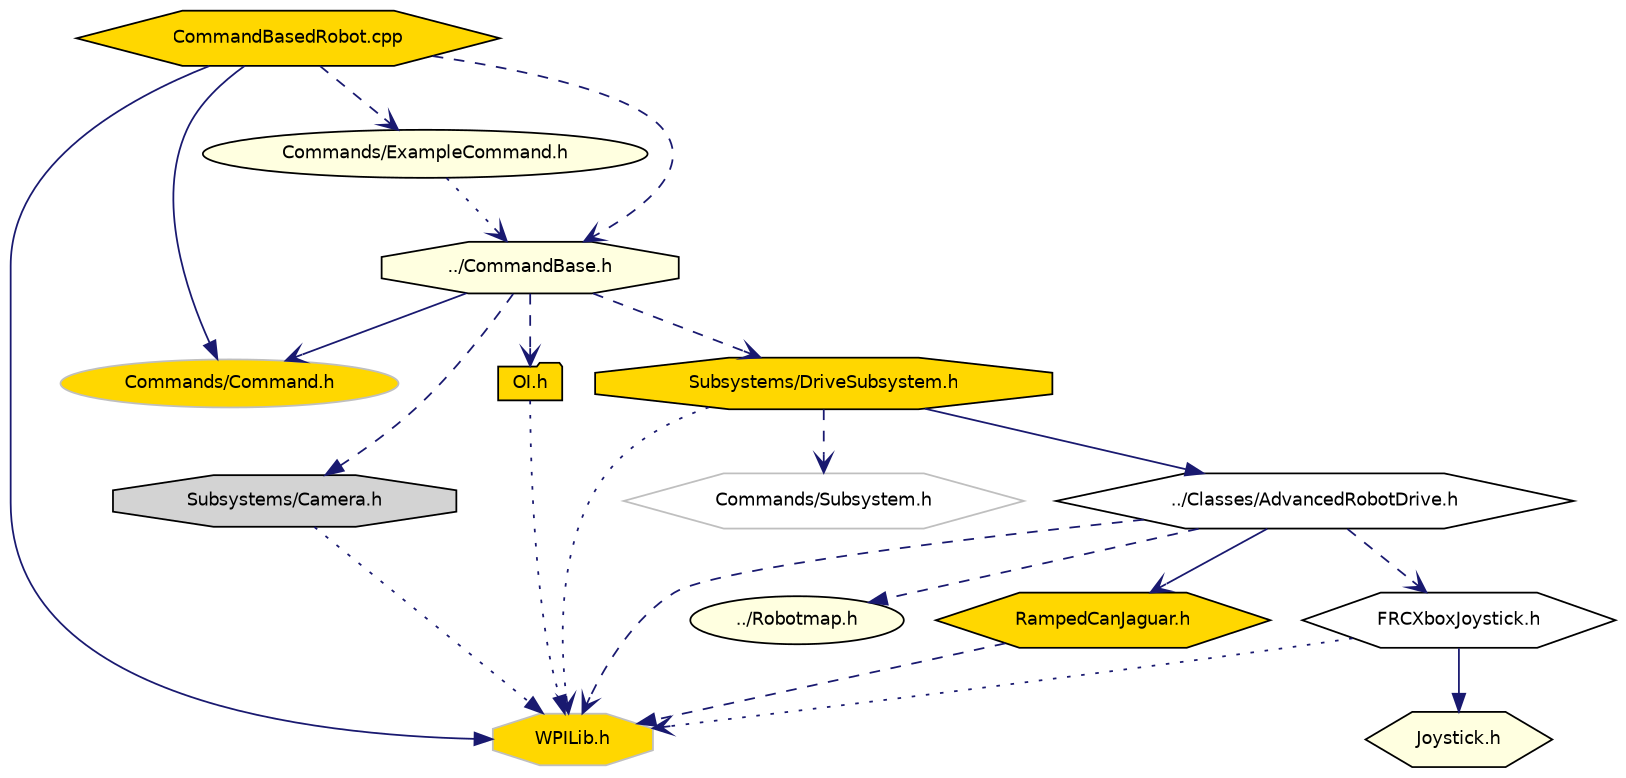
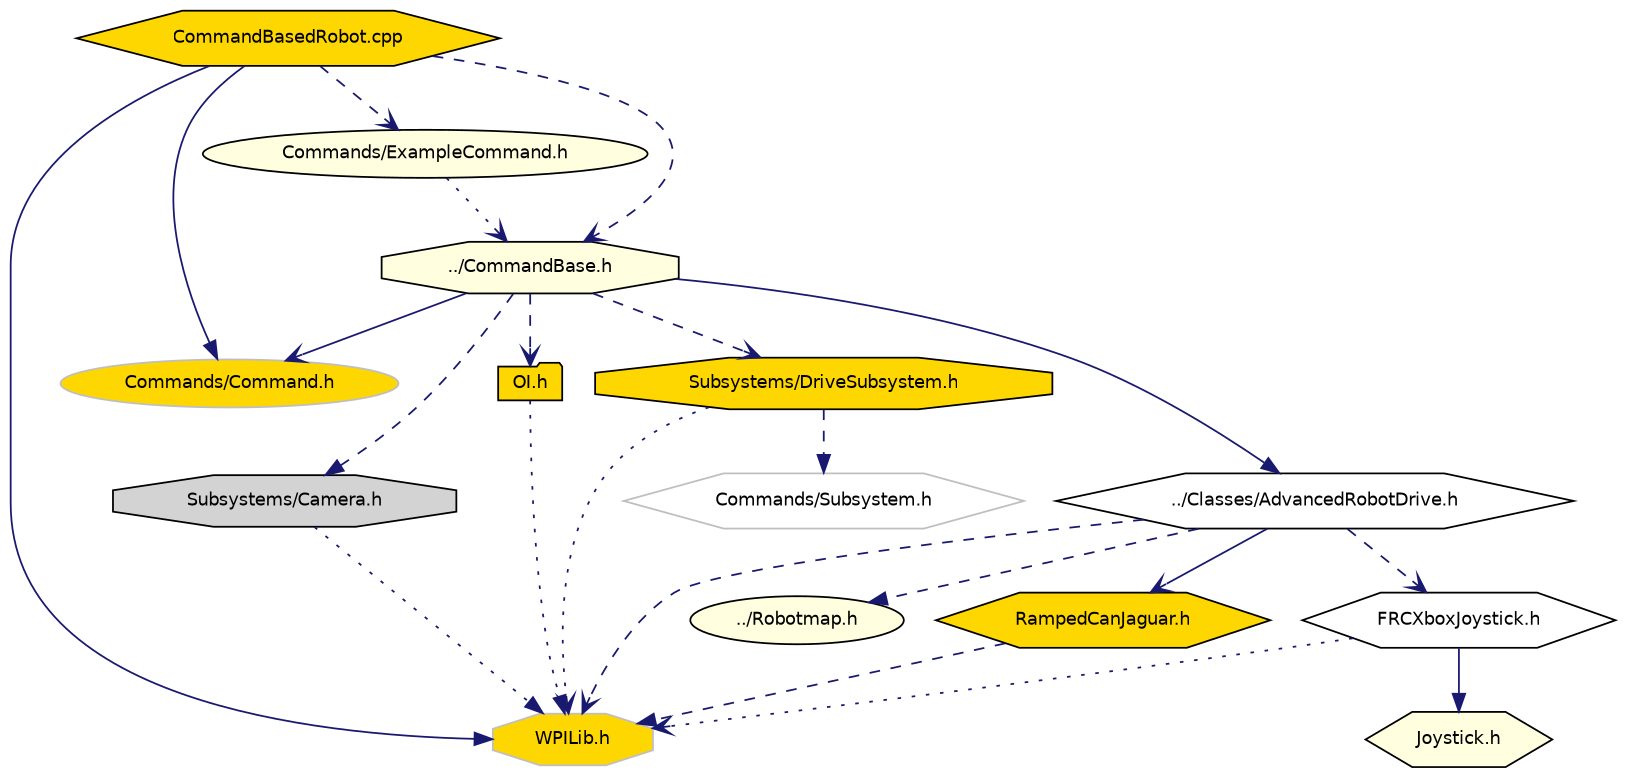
edge "Subsystems/DriveSubsystem.h" -> "Commands/Subsystem.h": arrowhead vee -> normal
edge "Subsystems/DriveSubsystem.h" -> "../Classes/AdvancedRobotDrive.h": now "../CommandBase.h" -> "../Classes/AdvancedRobotDrive.h"
